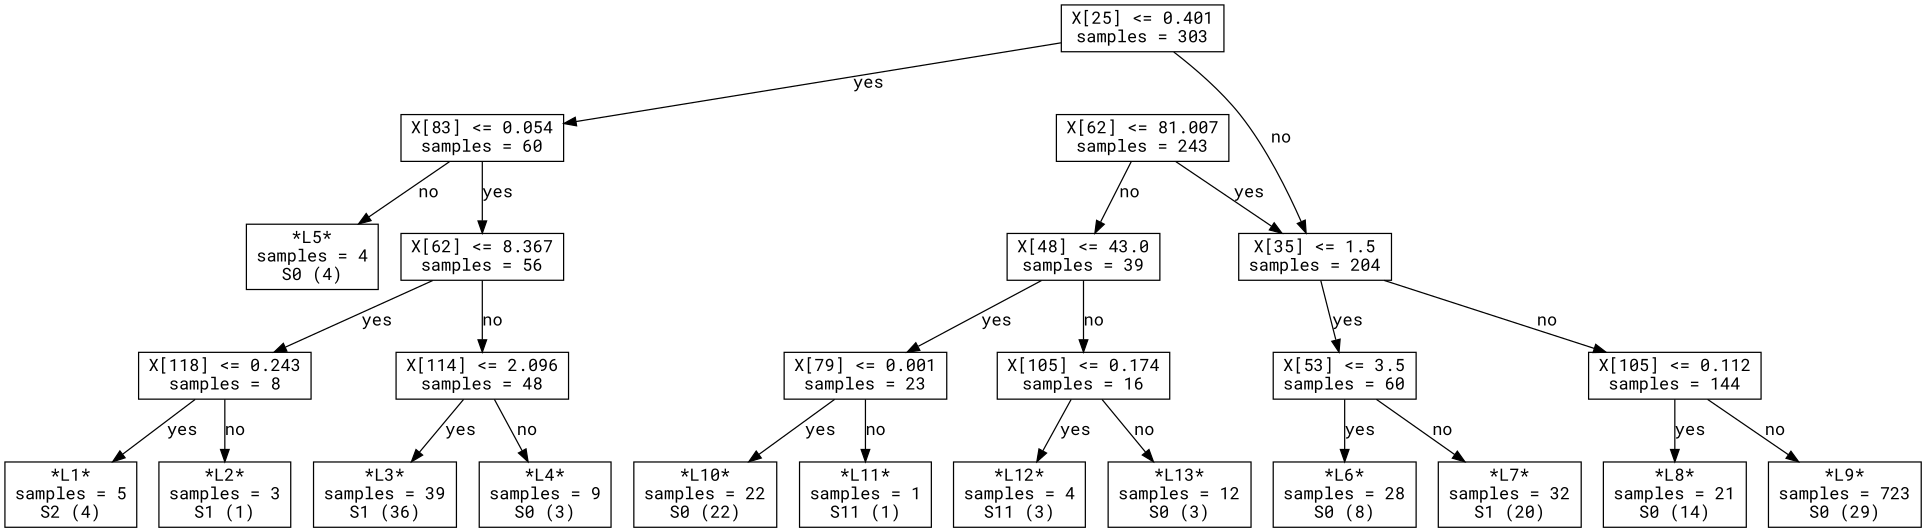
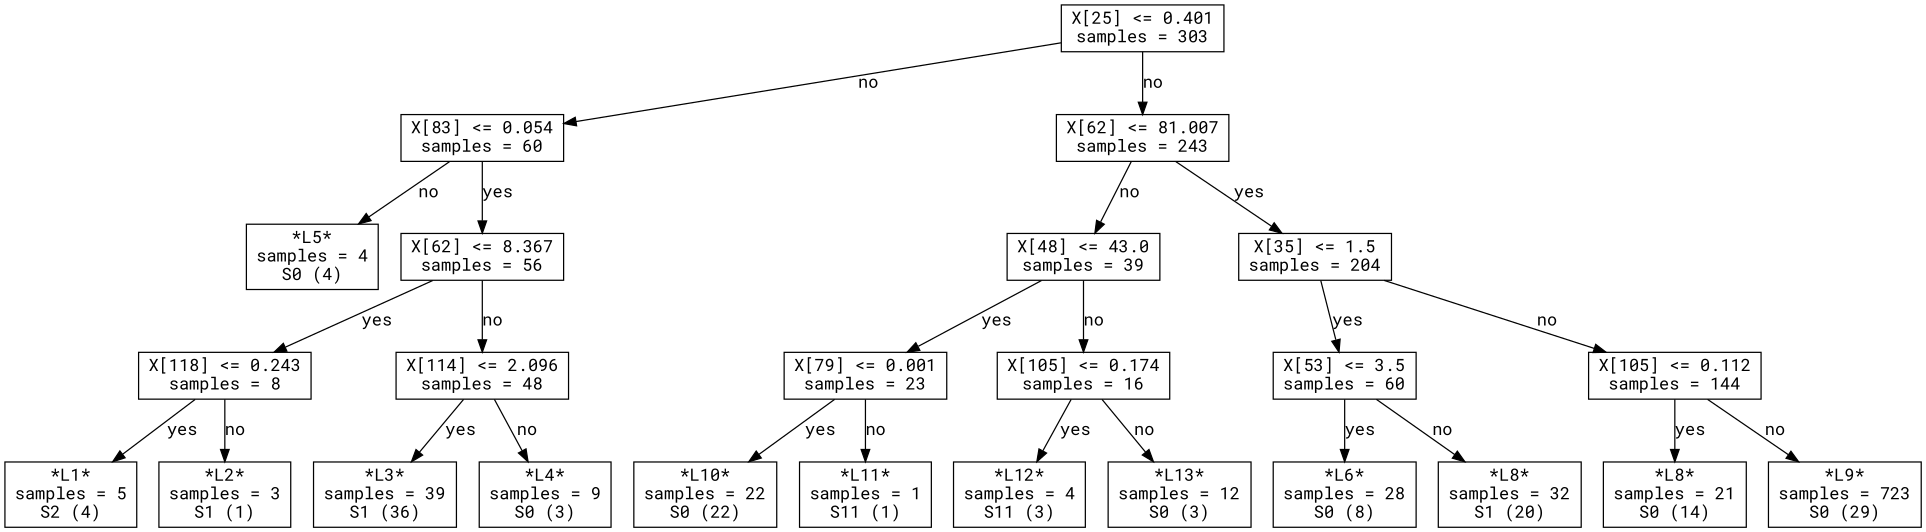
edge "X[25] <= 0.401 samples = 303" -> "X[83] <= 0.054 samples = 60": label "yes" -> "no"
edge "X[25] <= 0.401 samples = 303" -> "X[35] <= 1.5 samples = 204": now "X[25] <= 0.401 samples = 303" -> "X[62] <= 81.007 samples = 243"
node "*L7* samples = 32 S1 (20)": label "*L7* samples = 32 S1 (20)" -> "*L8* samples = 32 S1 (20)"
